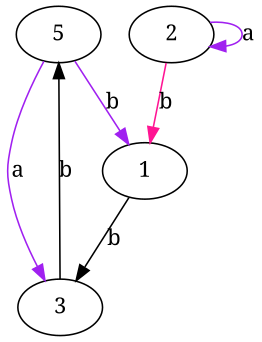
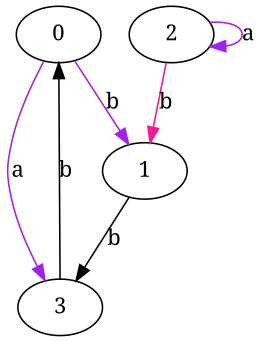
node "5": label "5" -> "0"
